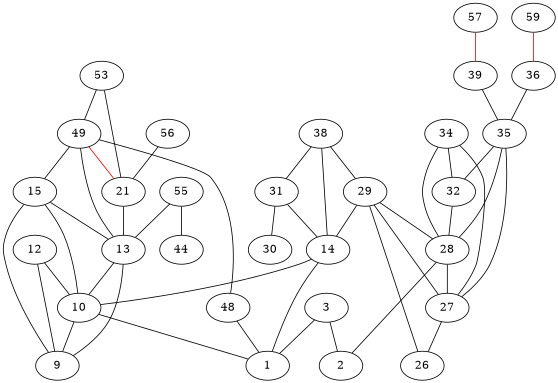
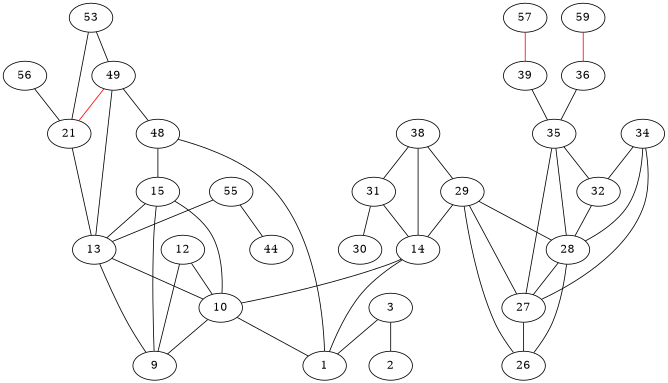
edge "49" -- "15": now "48" -- "15"
edge "28" -- "2": now "28" -- "26"
